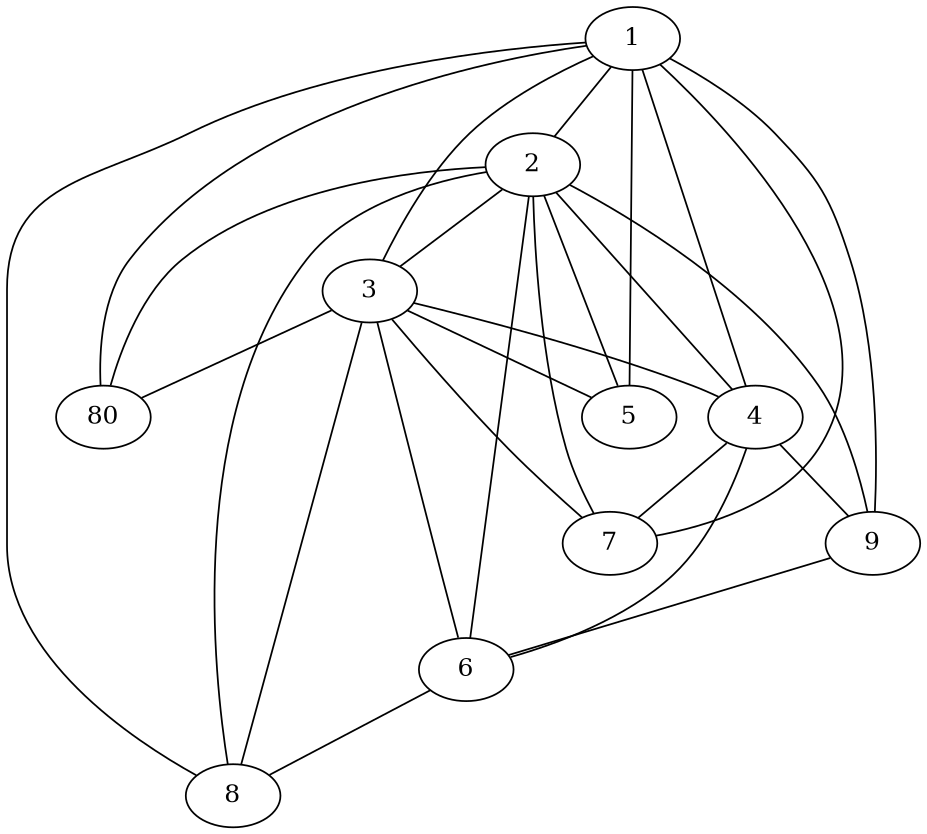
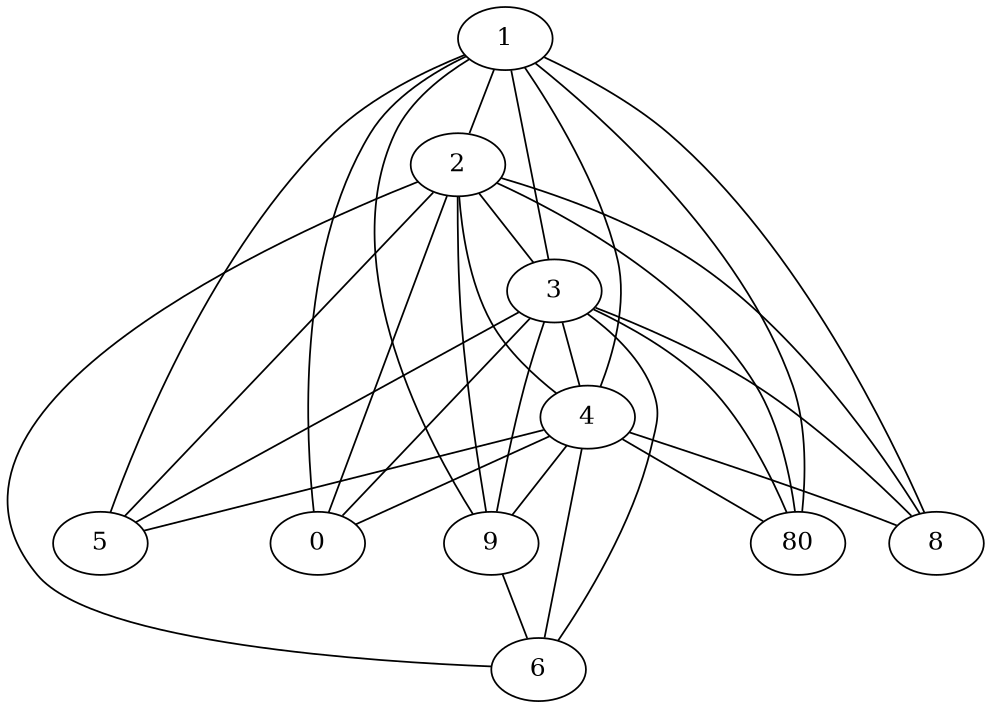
edge "3" -- "9": added
edge "4" -- "5": added
edge "4" -- "80": added
node "7": label "7" -> "0"
edge "6" -- "8": now "4" -- "8"
